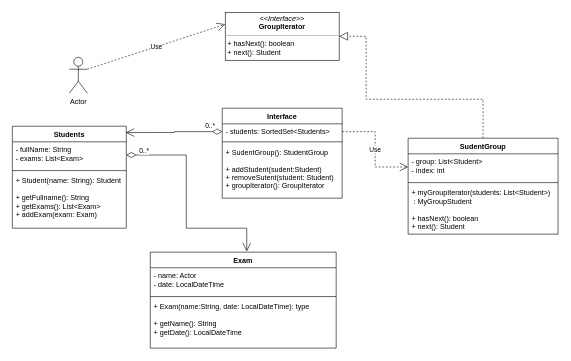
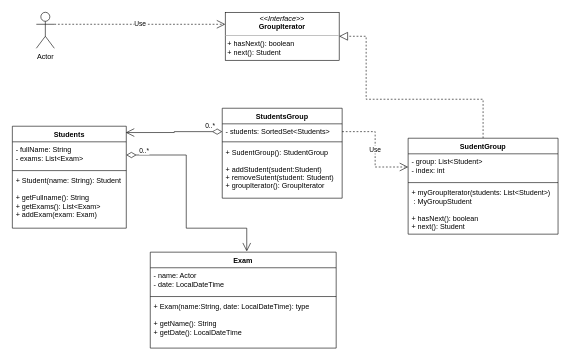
node "Actor": moved (78, 75) -> (45, 30)
node "Interface": label "Interface" -> "StudentsGroup"
